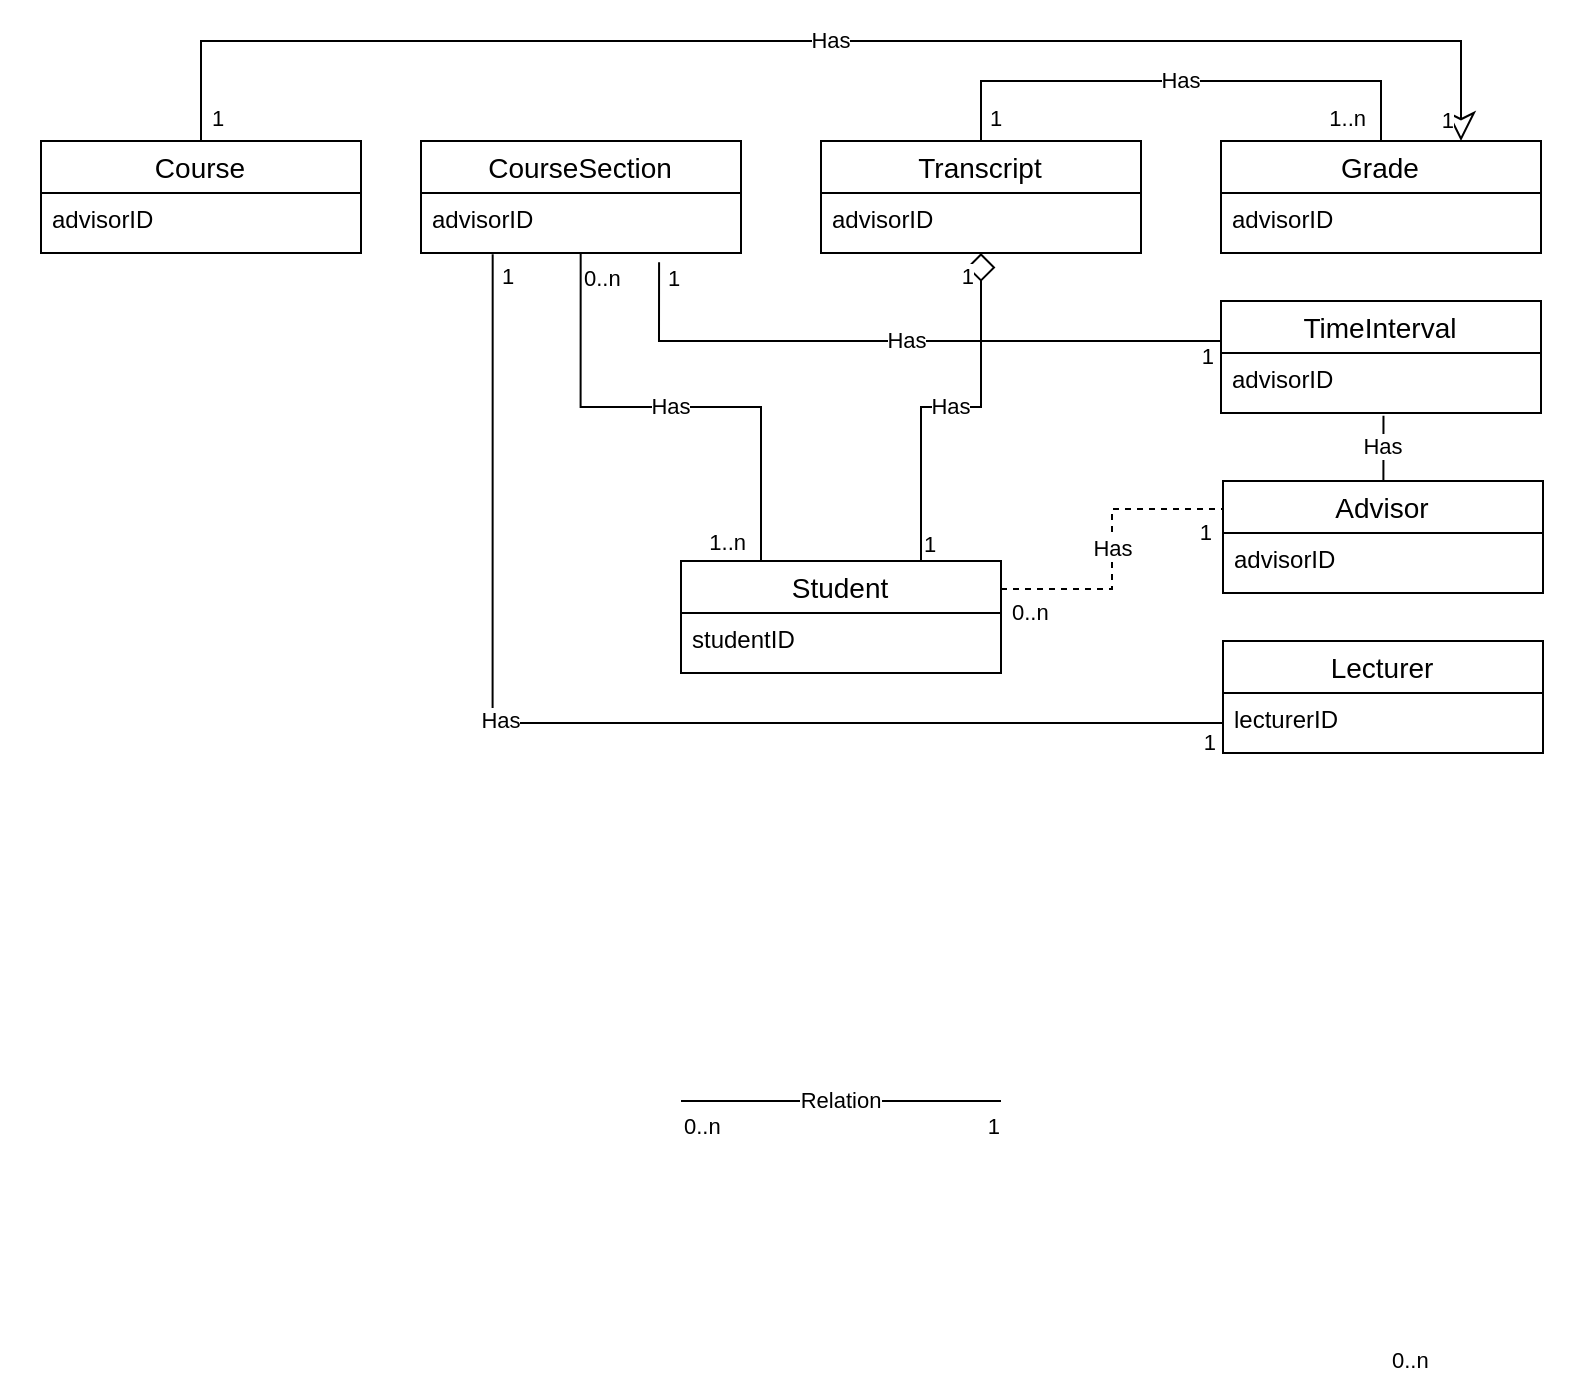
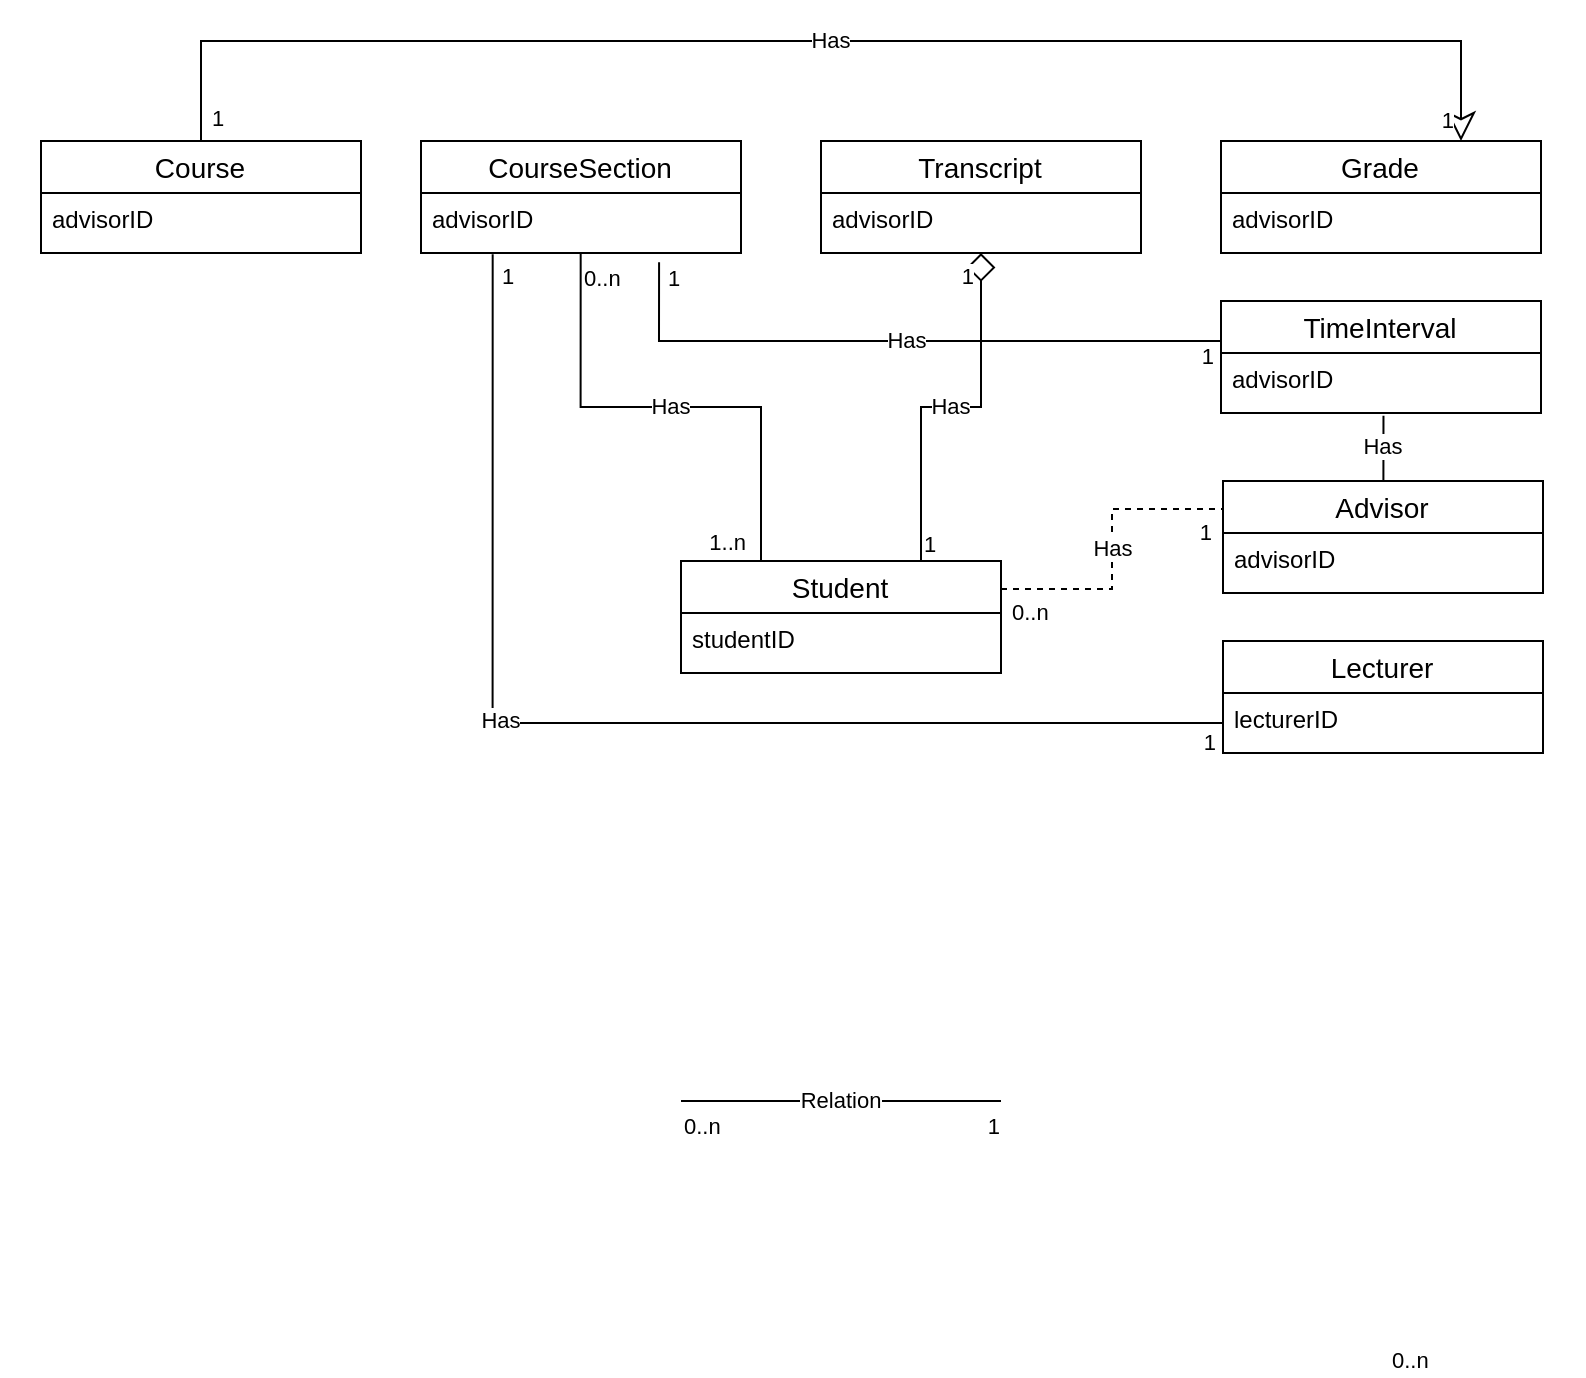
edge "Transcript" -- "Grade": removed, labels "1", "Has", "1..n"
